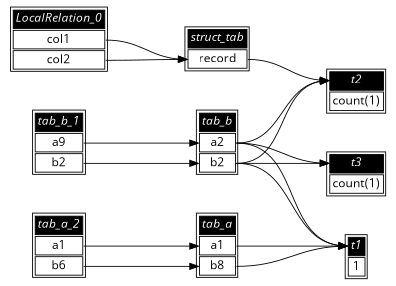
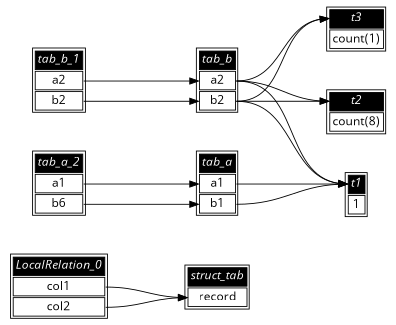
edge "struct_tab" -> "t2": removed
node "t2": text "count(1)" -> "count(8)"
node "tab_b_1": text "a9" -> "a2"
node "tab_a": text "b8" -> "b1"
